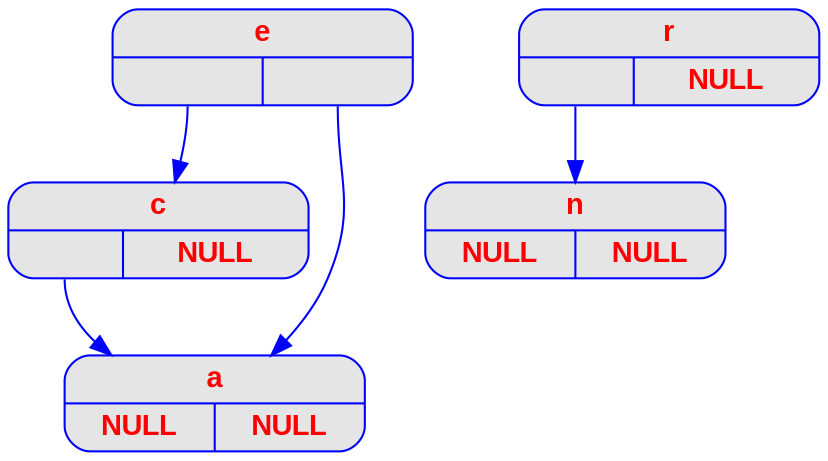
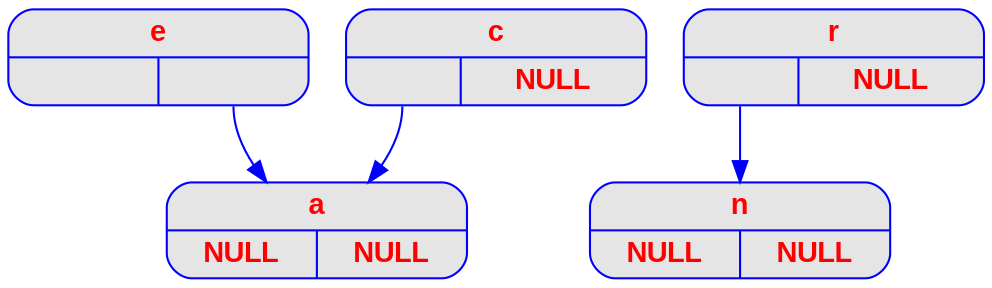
edge "e" -> "c": removed
